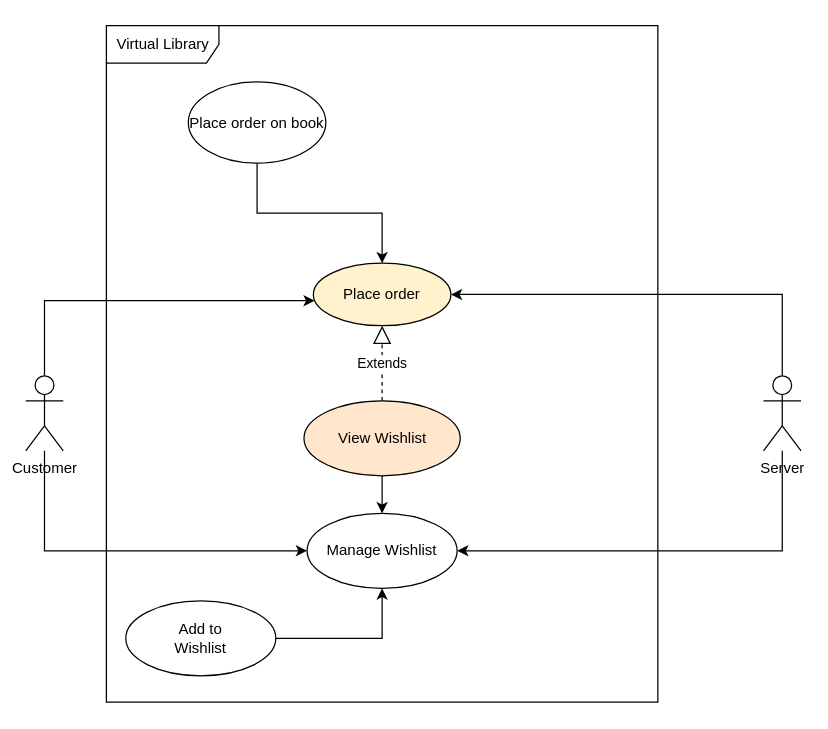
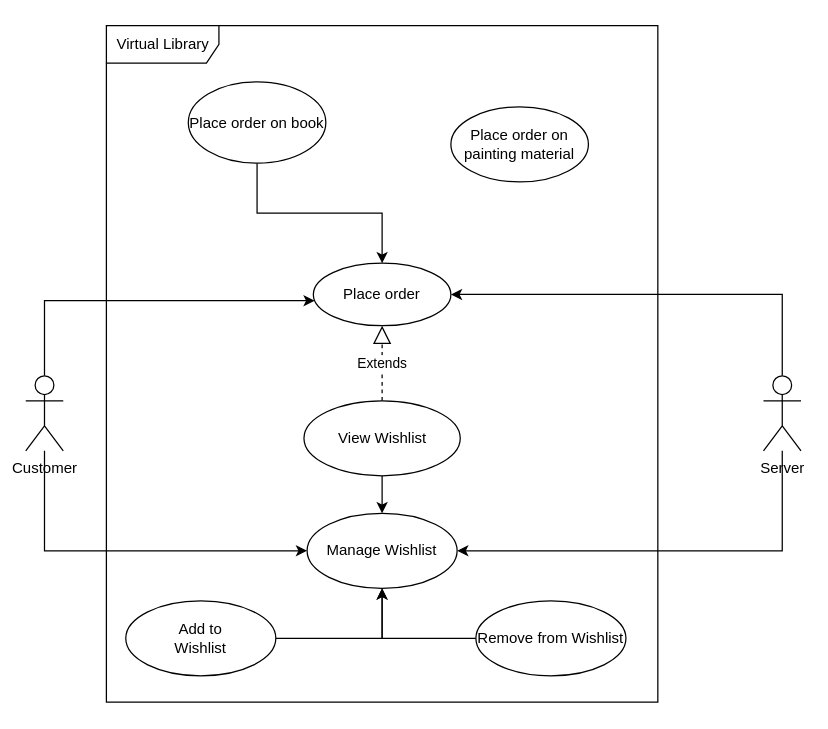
node "Place order on painting material": added
node "Place order": fillcolor #fff2cc -> #ffffff
node "View Wishlist": fillcolor #ffe6cc -> #ffffff
edge "Remove from Wishlist" -> "Manage Wishlist": added
node "Remove from Wishlist": added
